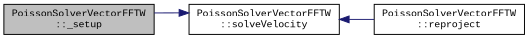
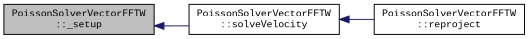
edge "PoissonSolverVectorFFTW ::_setup" -> "PoissonSolverVectorFFTW ::solveVelocity": reversed
